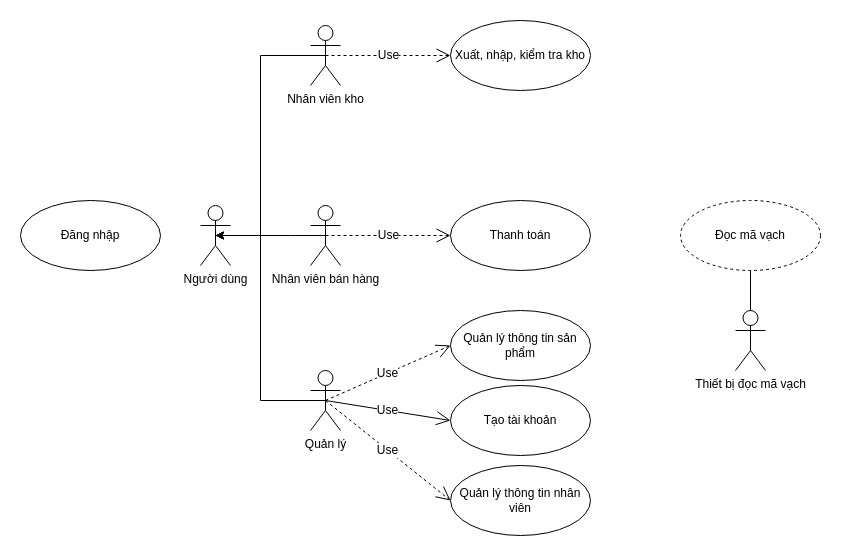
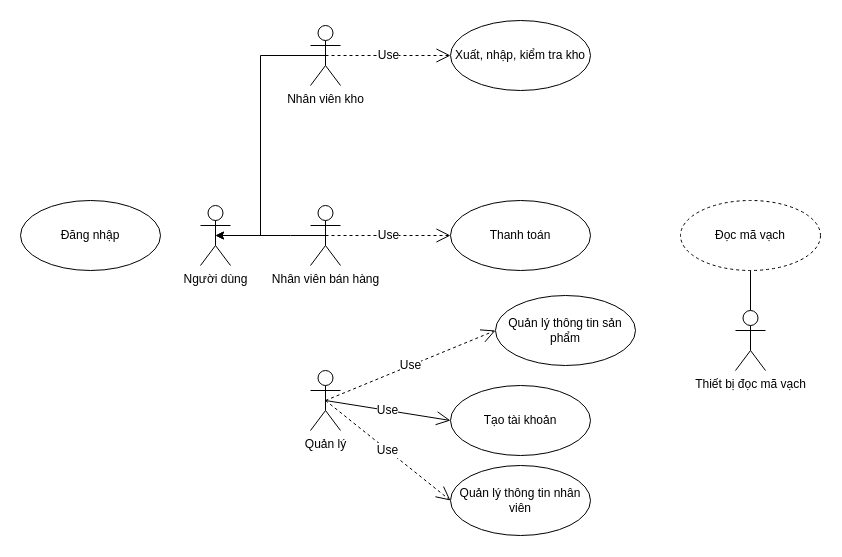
node "Quản lý thông tin sản phẩm": moved (521, 346) -> (566, 331)
edge "Quản lý" -> "Người dùng": removed
